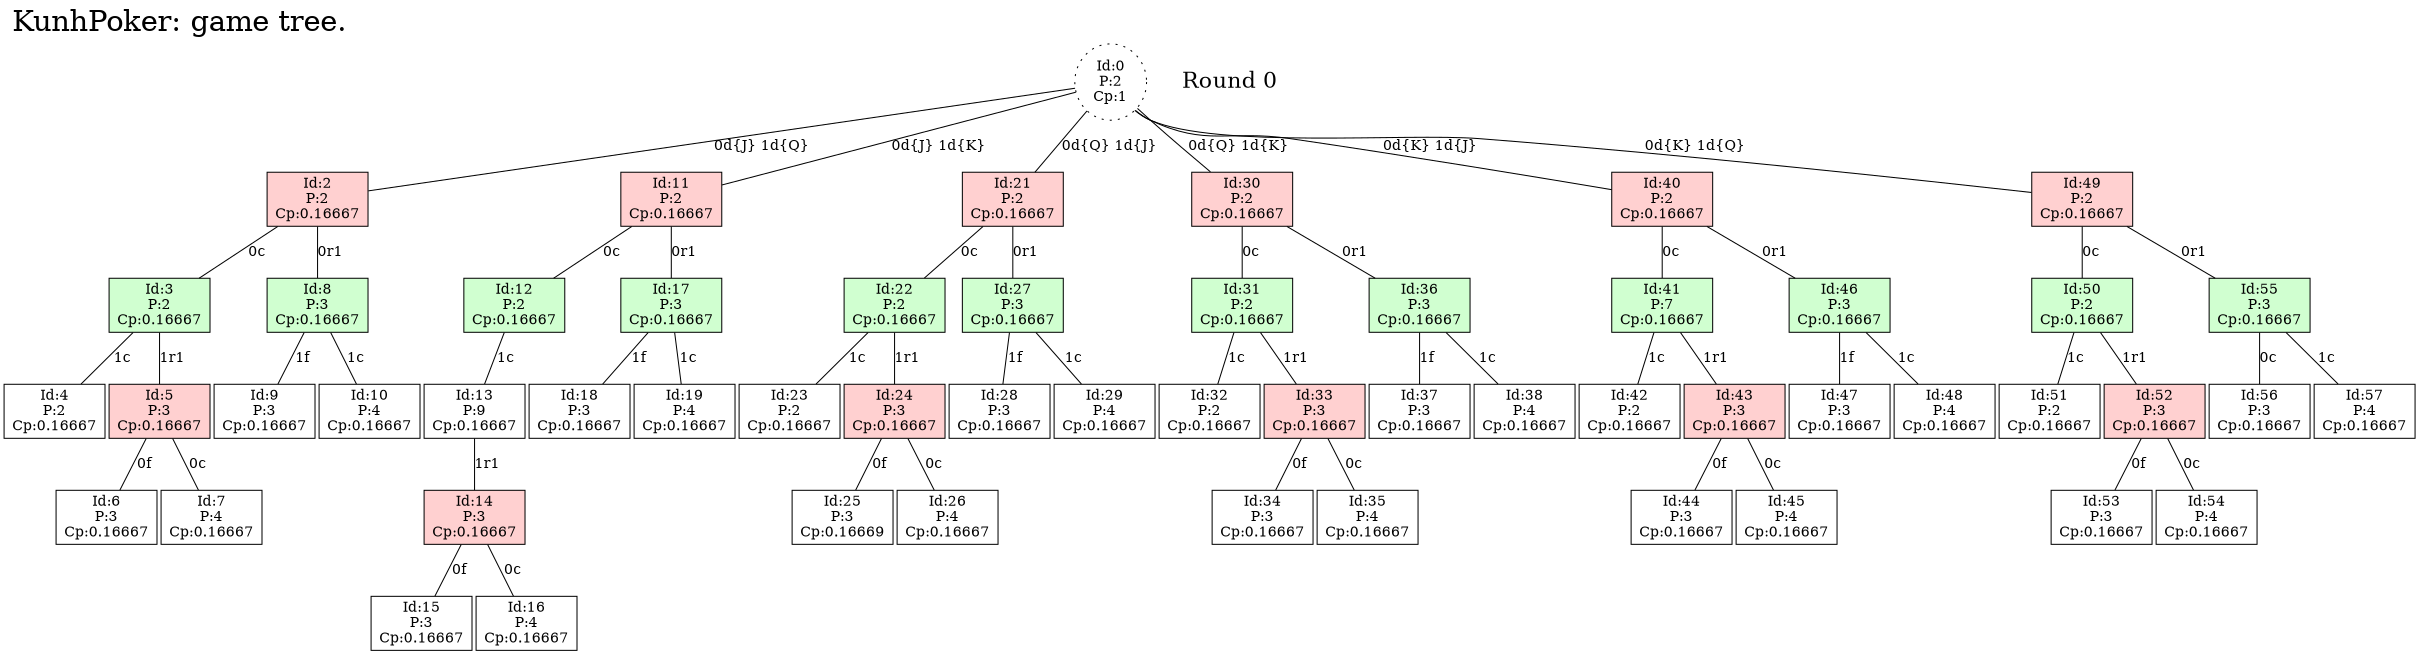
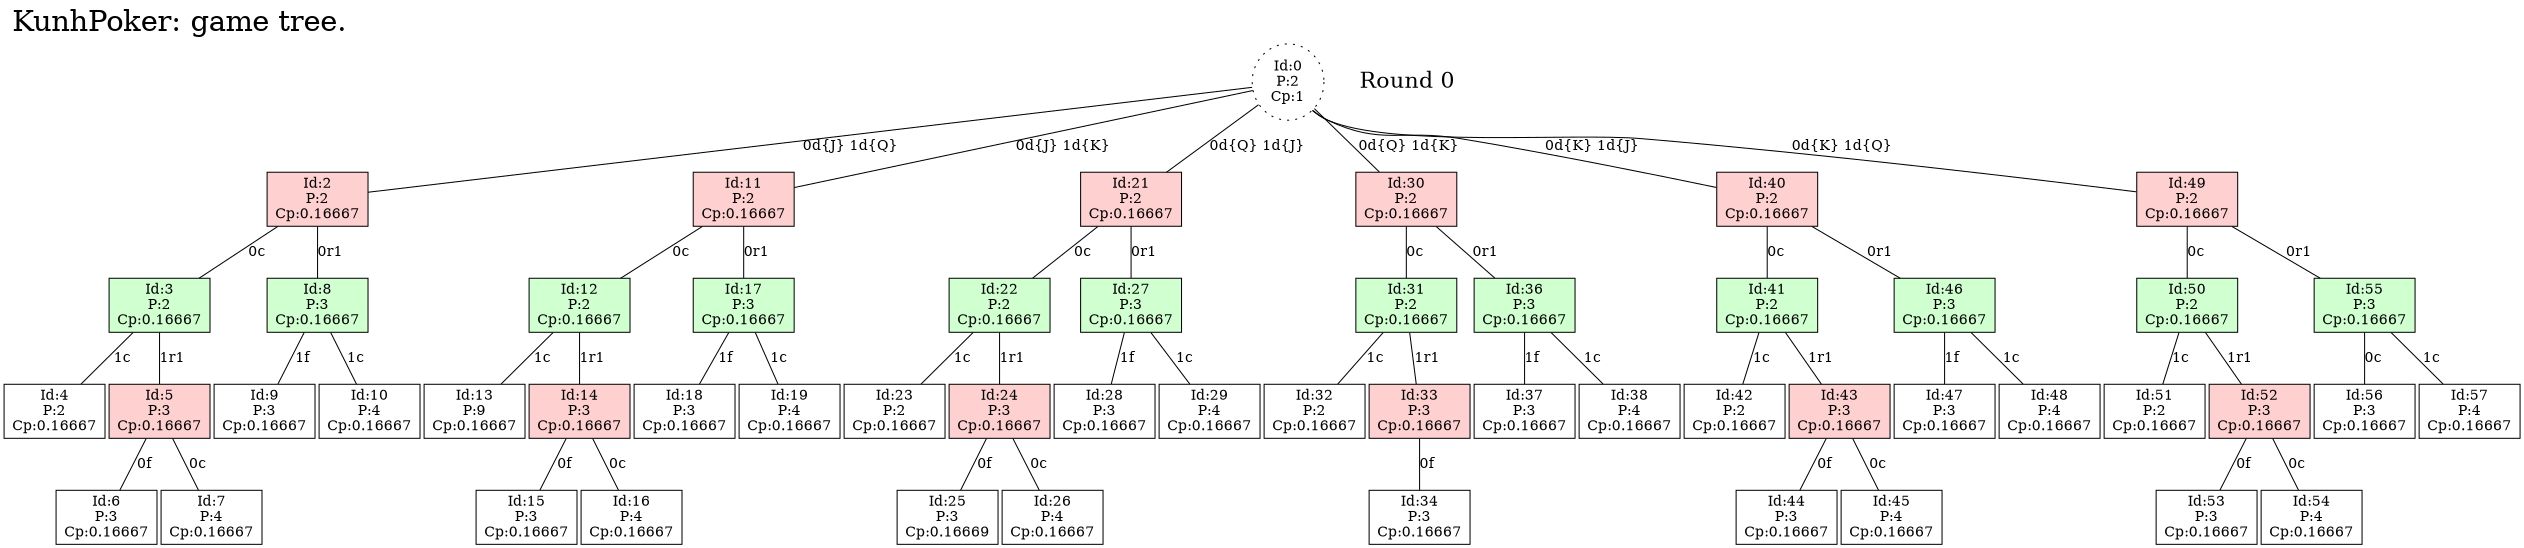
node "Id:41 P:7 Cp:0.16667": label "Id:41 P:7 Cp:0.16667" -> "Id:41 P:2 Cp:0.16667"
edge "Id:13 P:9 Cp:0.16667" -- "Id:14 P:3 Cp:0.16667": now "Id:12 P:2 Cp:0.16667" -- "Id:14 P:3 Cp:0.16667"
node "Id:35 P:4 Cp:0.16667": removed
